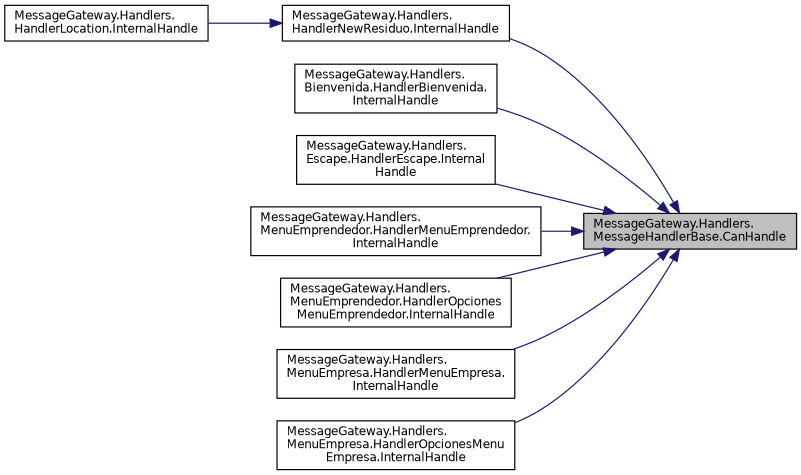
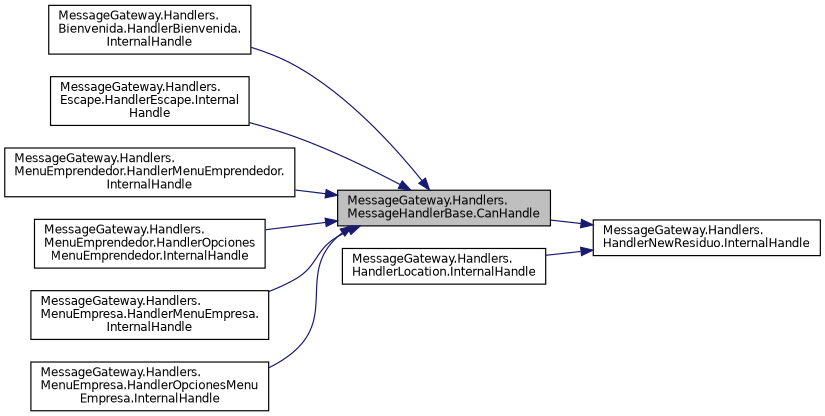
edge "MessageGateway.Handlers. HandlerNewResiduo.InternalHandle" -> "MessageGateway.Handlers. MessageHandlerBase.CanHandle": reversed
